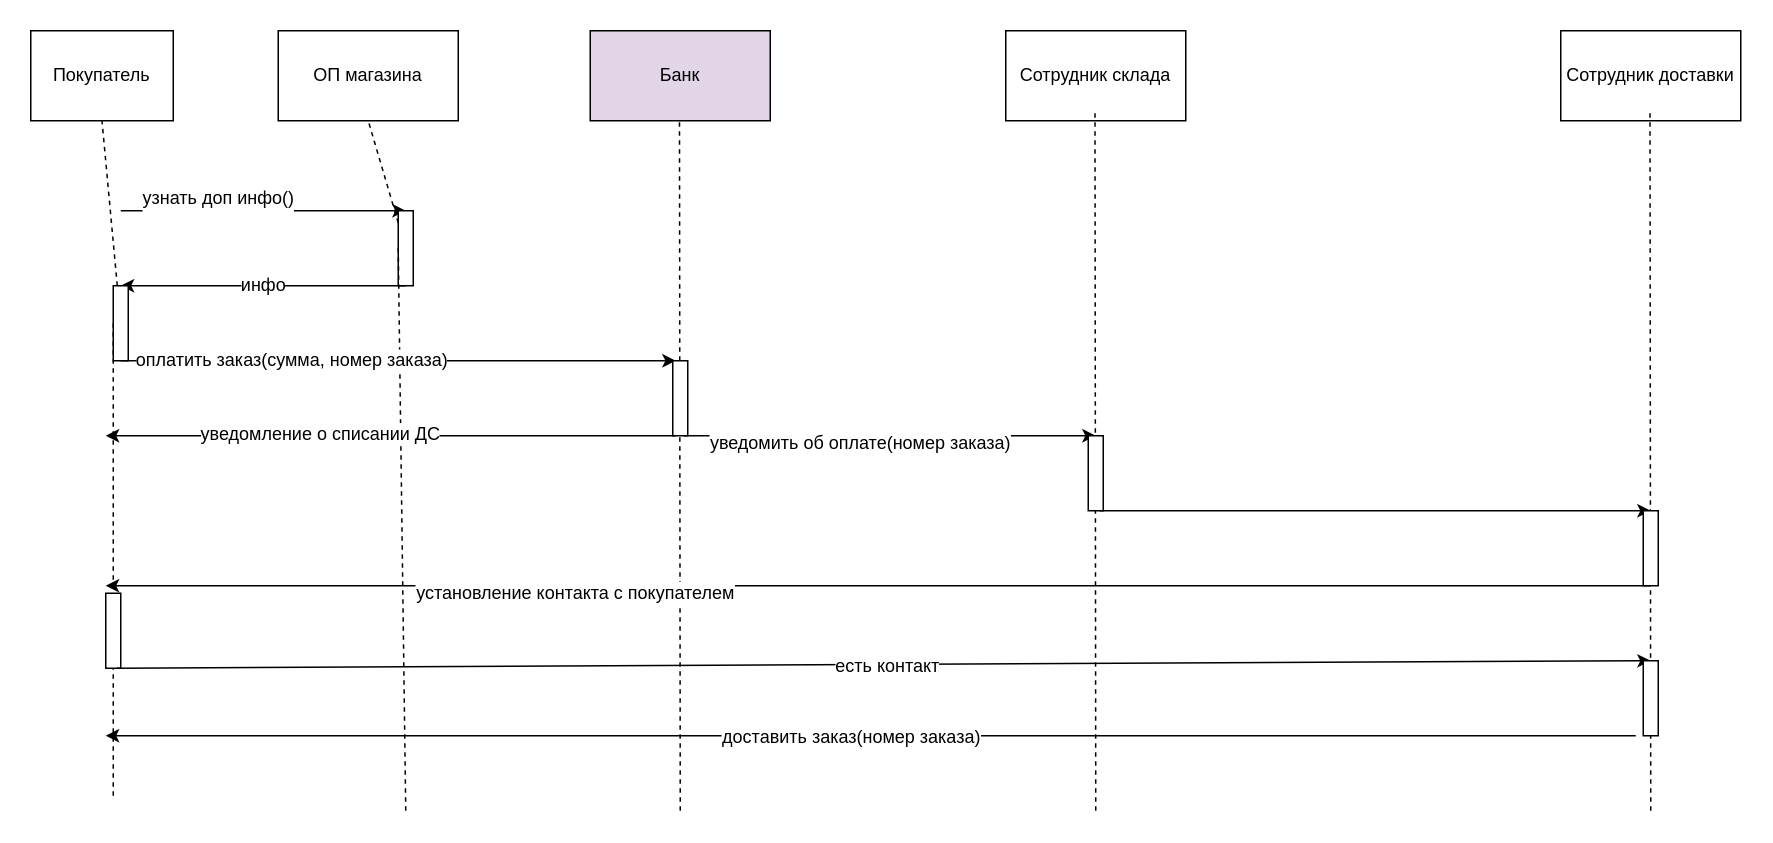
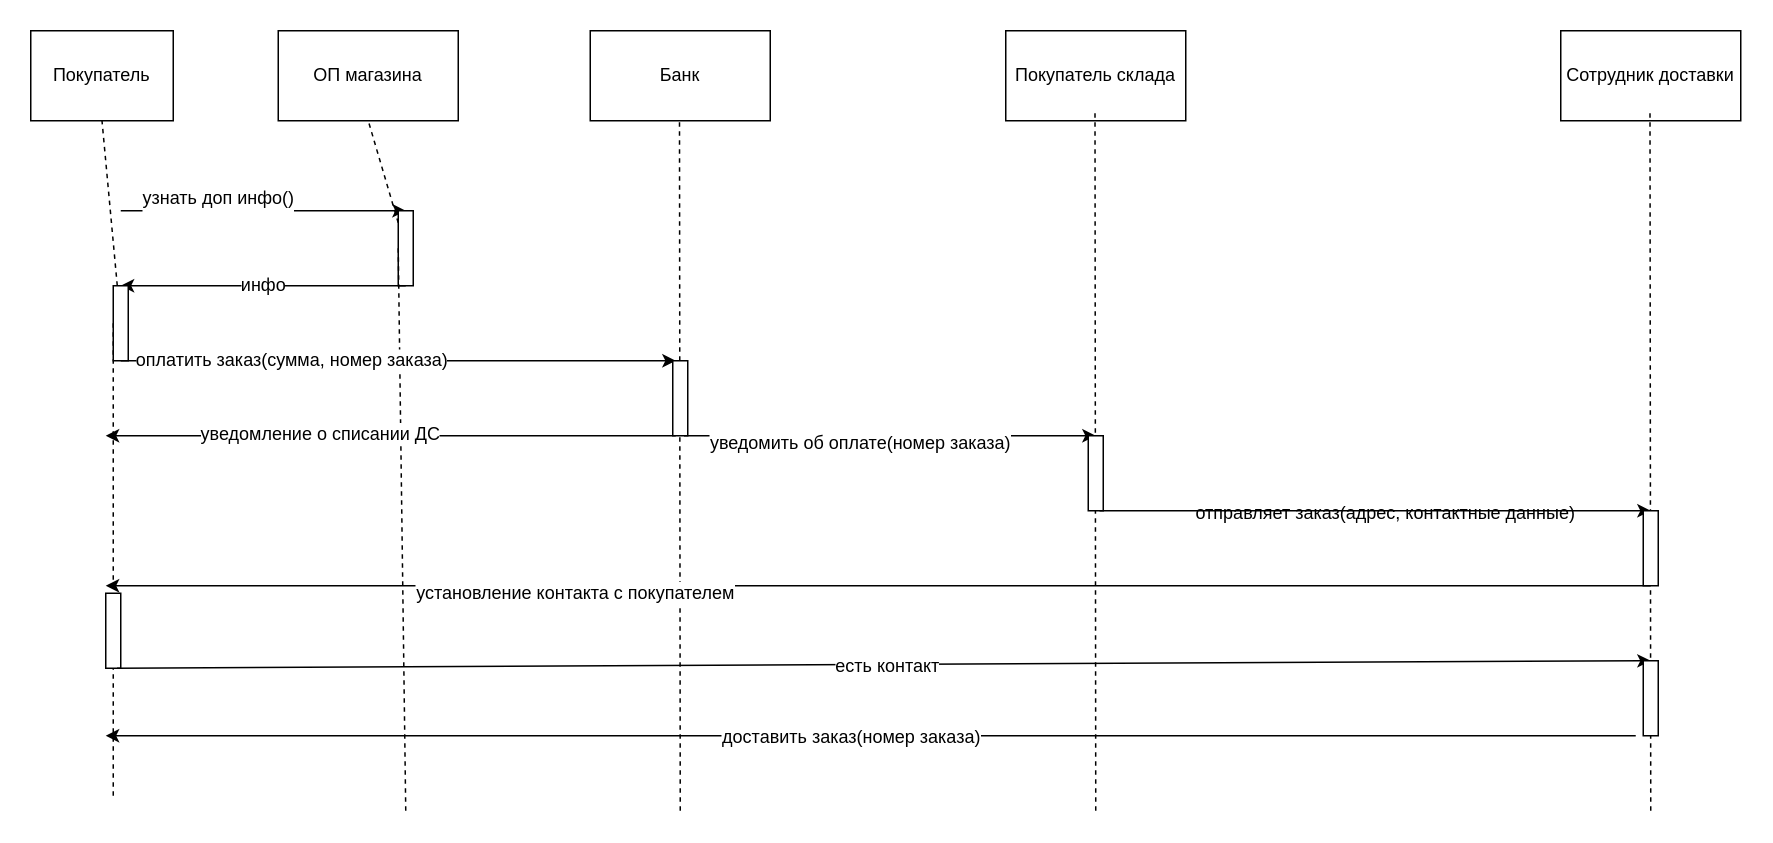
node "Банк": fillcolor #e1d5e7 -> #ffffff
node "Сотрудник склада": label "Сотрудник склада" -> "Покупатель склада"
node "отправляет заказ(адрес, контактные данные)": added
